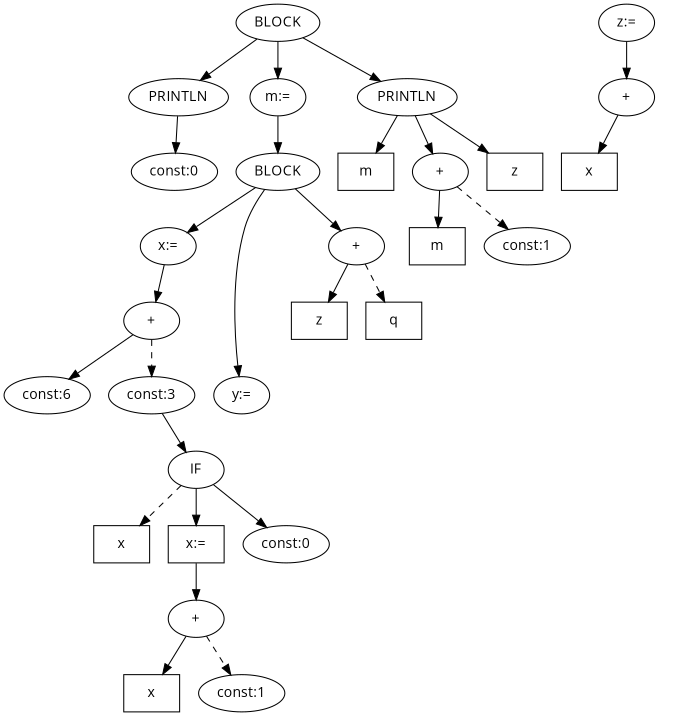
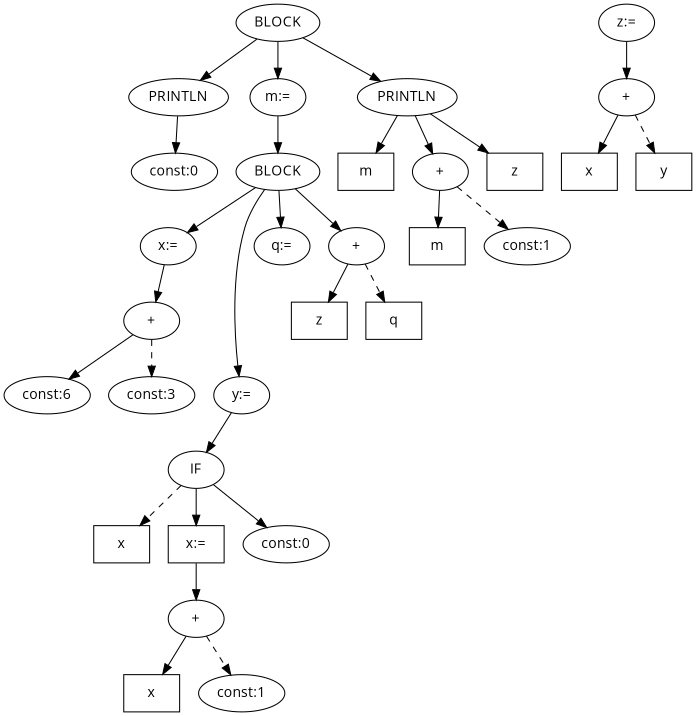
node "y": added
node "q:=": added
edge "const:3" -> "IF": now "y:=" -> "IF"
